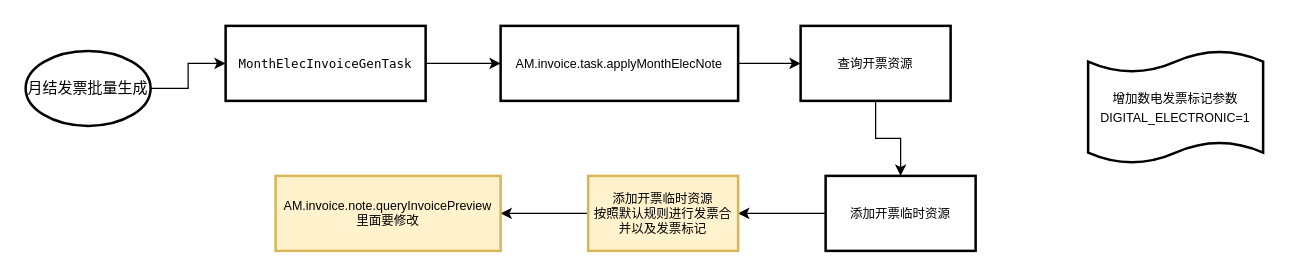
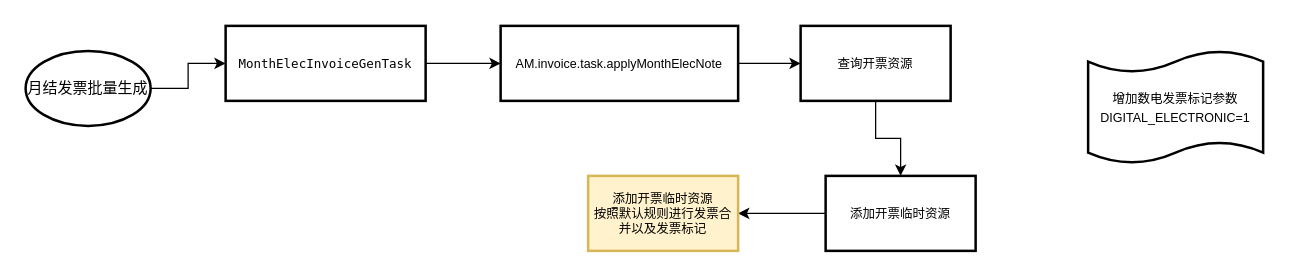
node "AM.invoice.note.queryInvoicePreview 里面要修改": removed
edge "添加开票临时资源 按照默认规则进行发票合并以及发票标记" -> "AM.invoice.note.queryInvoicePreview 里面要修改": removed
